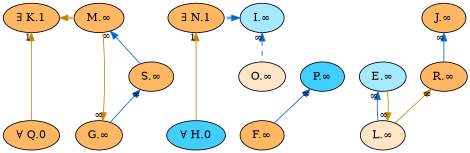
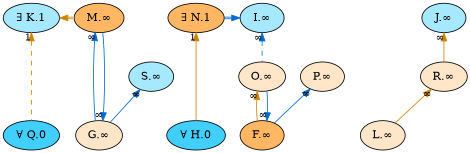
node "∃ K.1": fillcolor #ffb763 -> #a6e9ff
edge "∃ N.1" -> "I.∞": style dashed -> solid
node "J.∞": fillcolor #ffb763 -> #a6e9ff
edge "S.∞" -> "M.∞": now "G.∞" -> "M.∞"
edge "R.∞" -> "J.∞": color #006ad1 -> #cc8400
edge "M.∞" -> "G.∞": color #cc8400 -> #006ad1
node "S.∞": fillcolor #ffb763 -> #a6e9ff
node "P.∞": fillcolor #40cfff -> #ffe6c9
node "E.∞": removed
node "R.∞": fillcolor #ffb763 -> #ffe6c9
edge "∀ Q.0" -> "∃ K.1": style solid -> dashed
edge "O.∞" -> "F.∞": added
edge "F.∞" -> "O.∞": added
node "∀ Q.0": fillcolor #ffb763 -> #40cfff
node "G.∞": fillcolor #ffb763 -> #ffe6c9
